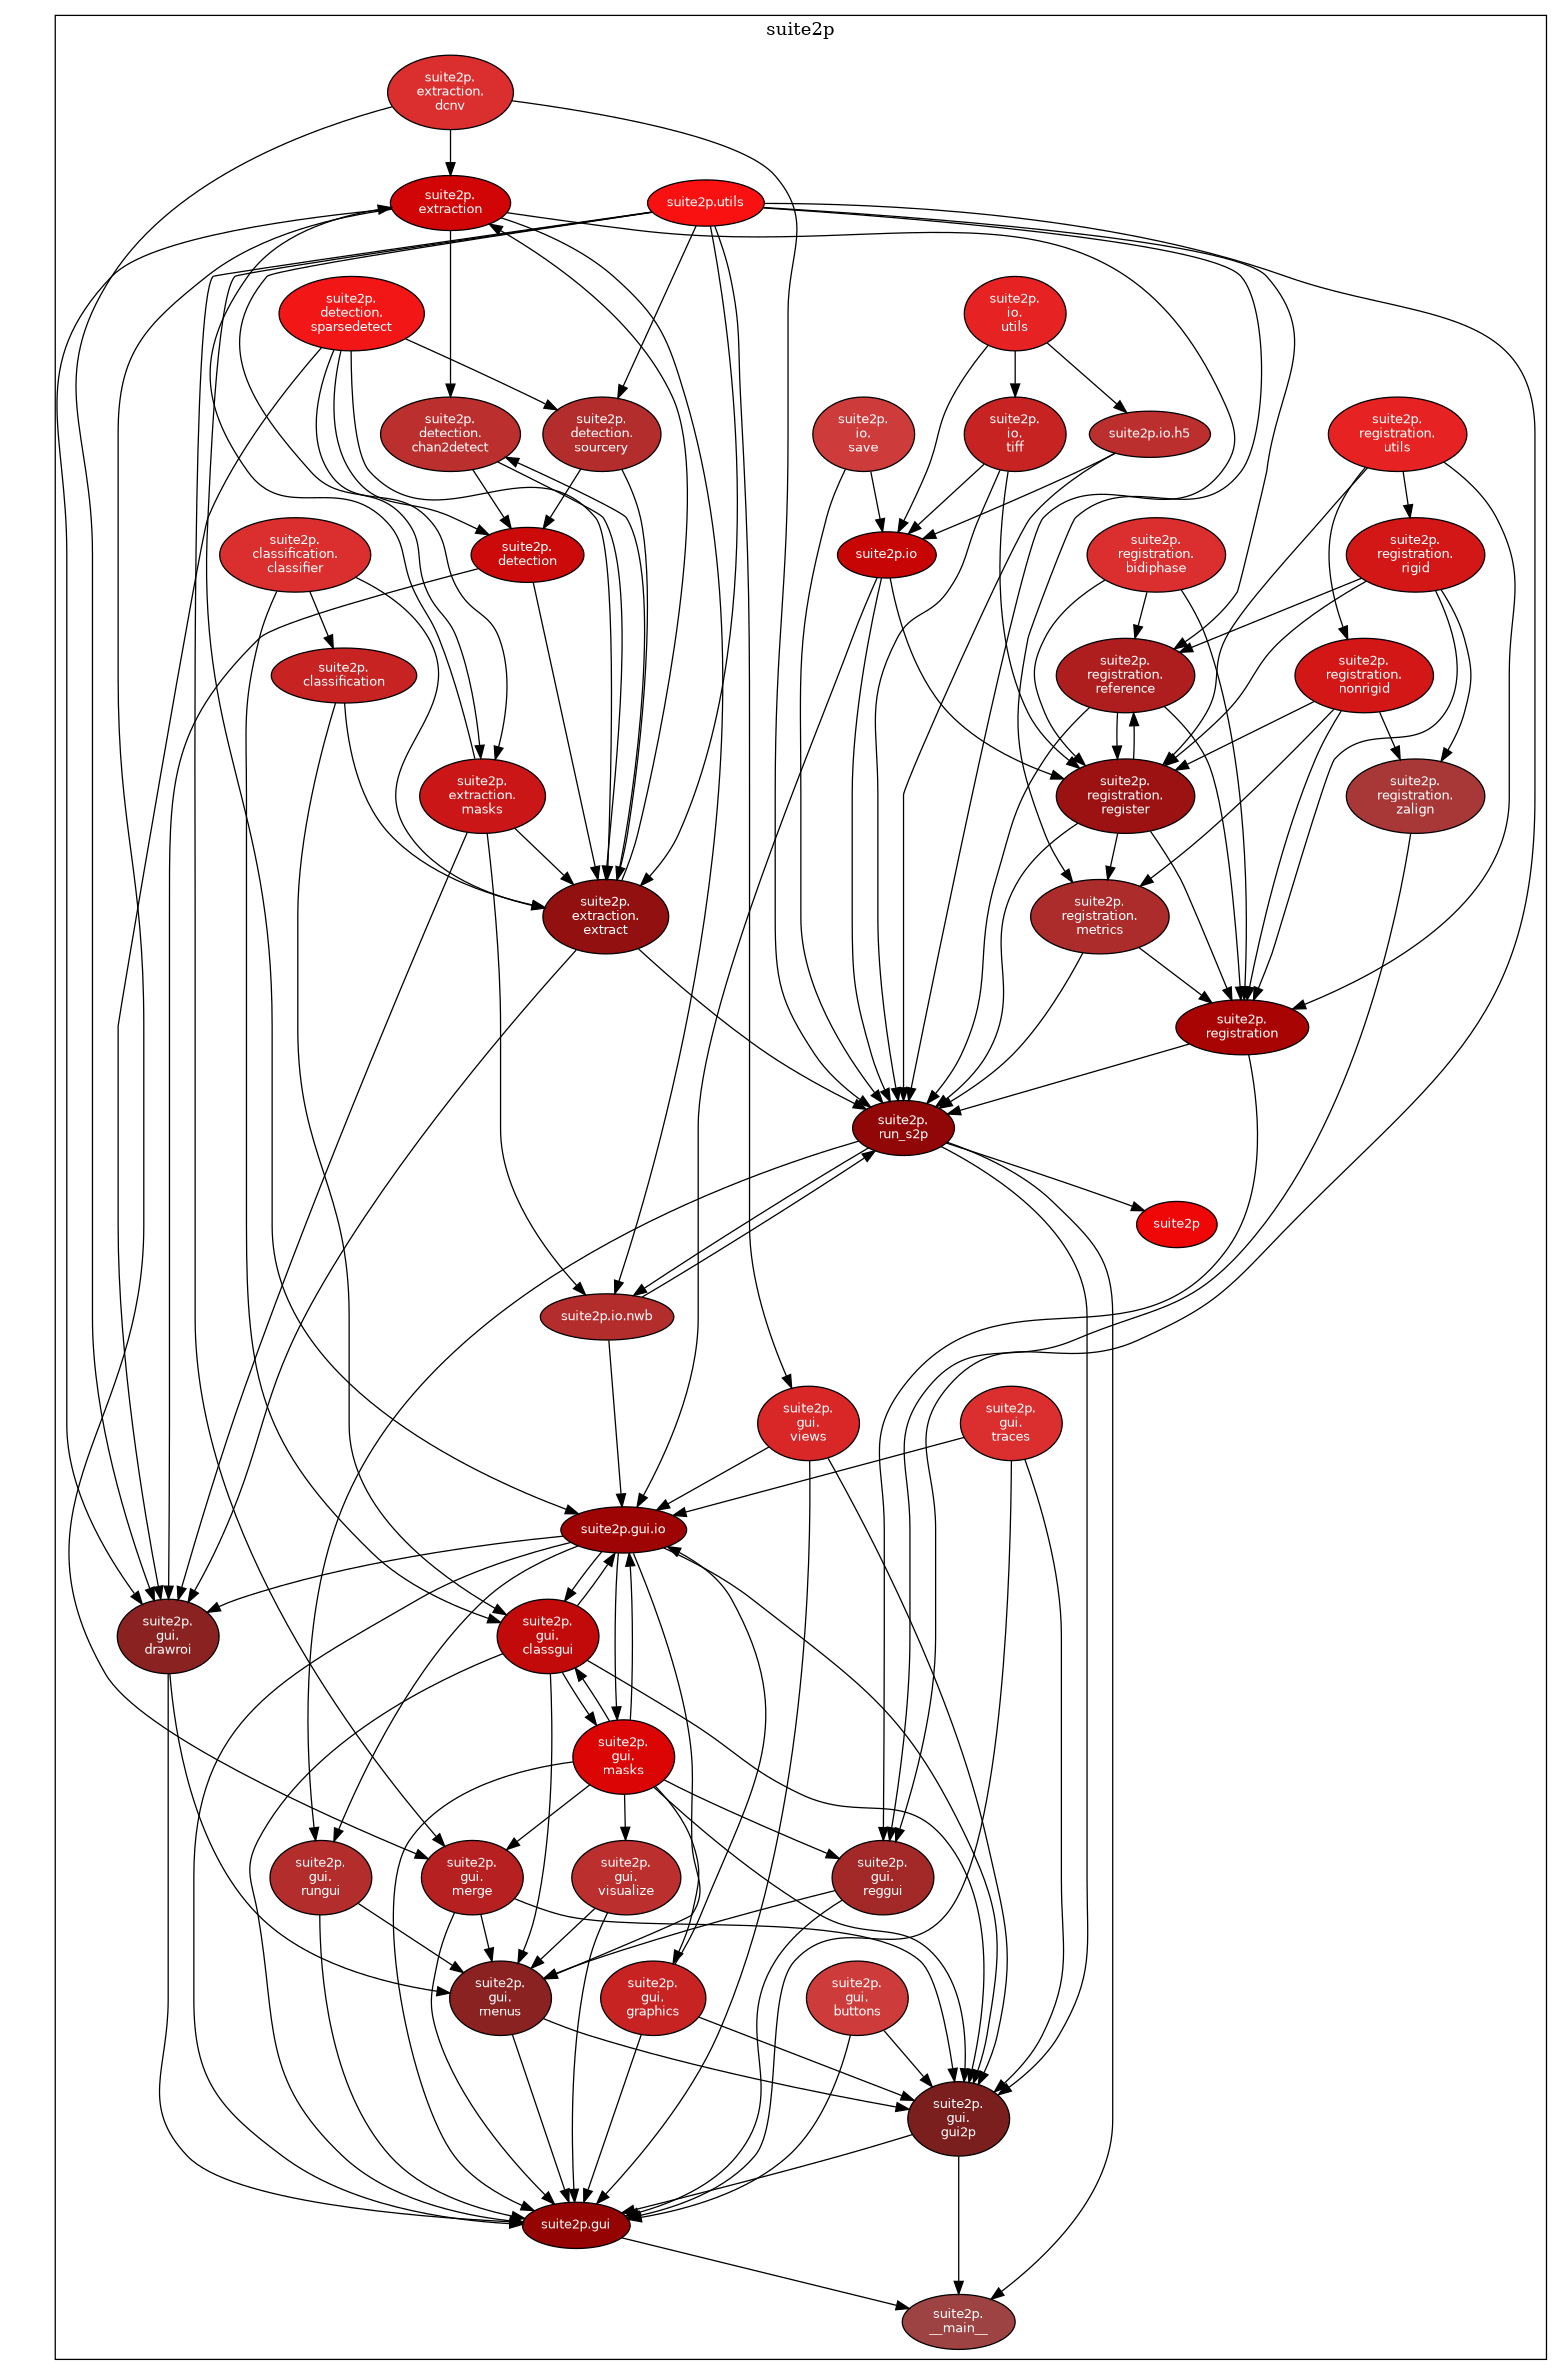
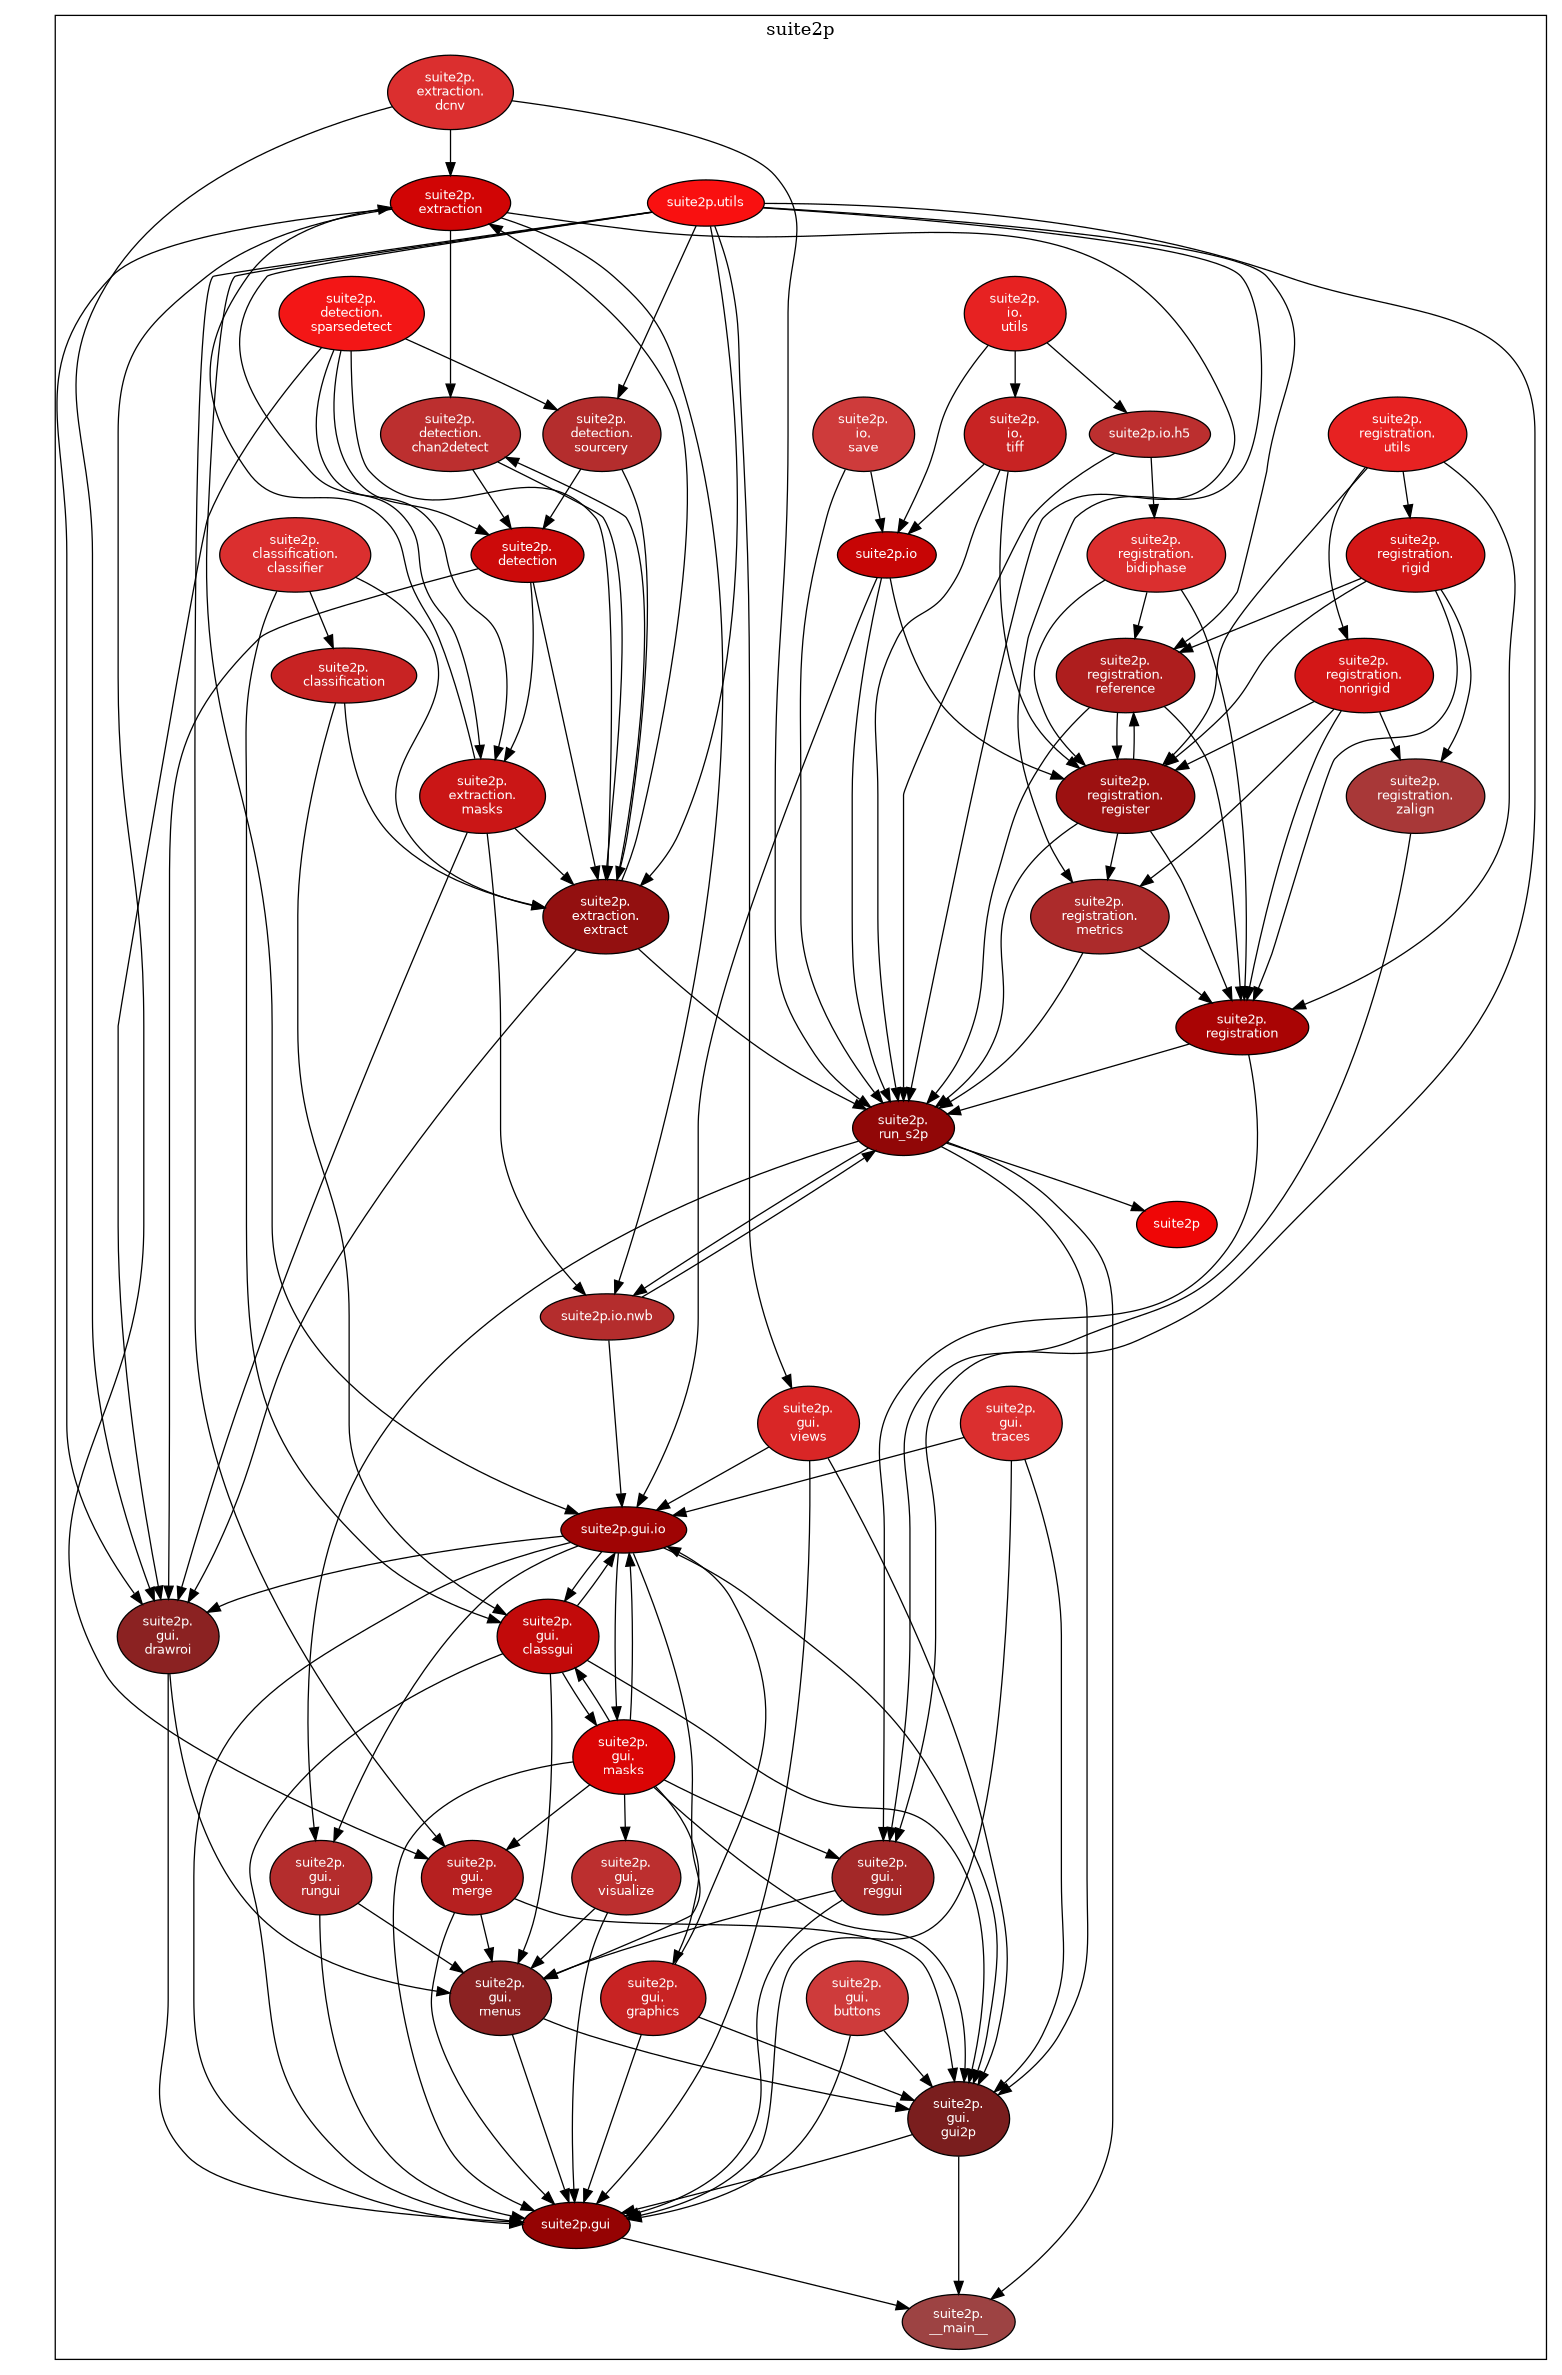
edge "suite2p.io.h5" -> "suite2p.io": now "suite2p.io.h5" -> "suite2p. registration. bidiphase"
edge "suite2p. detection" -> "suite2p. extraction. masks": added
